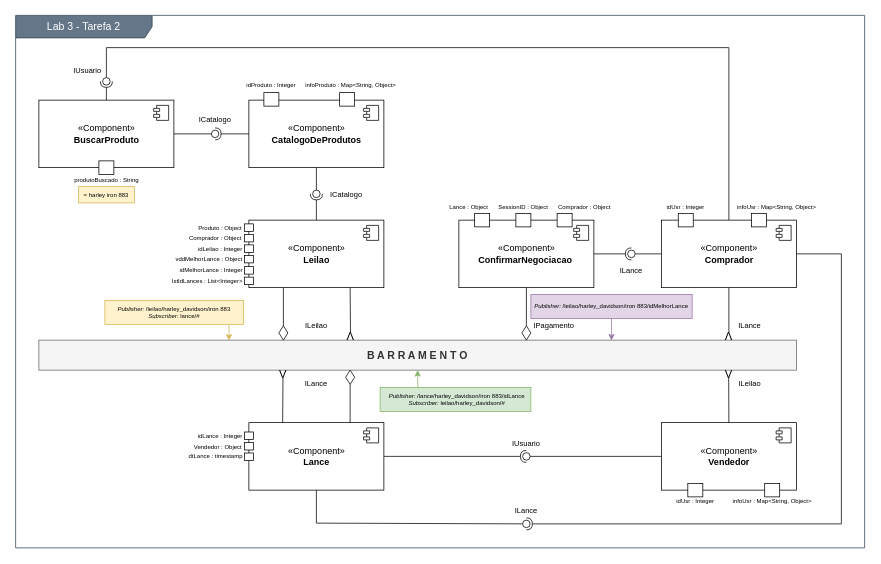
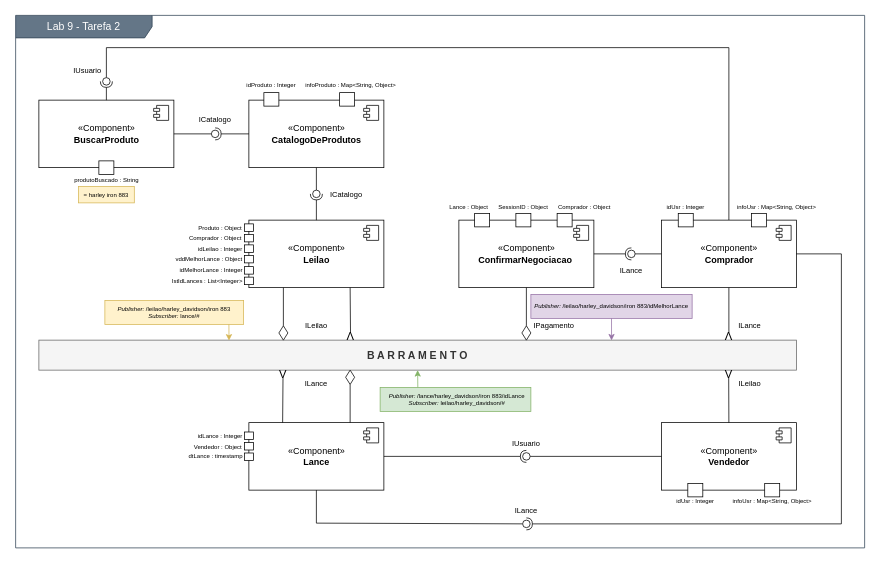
node "Lab 3 - Tarefa 2": label "Lab 3 - Tarefa 2" -> "Lab 9 - Tarefa 2"
